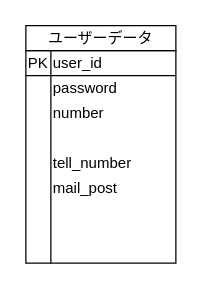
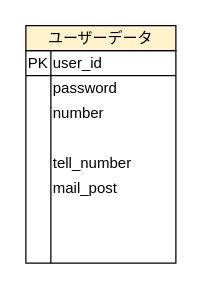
node "ユーザーデータ": fillcolor #ffffff -> #fff2cc
